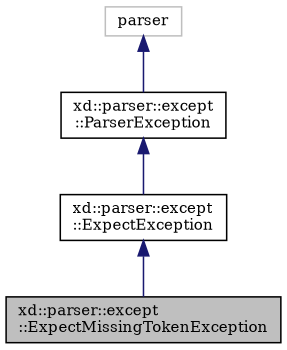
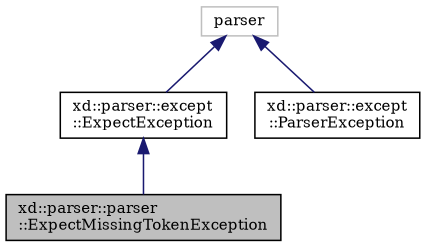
edge "xd::parser::except ::ExpectException" -> "xd::parser::except ::ParserException": now "xd::parser::except ::ExpectException" -> "parser"
node "xd::parser::except ::ExpectMissingTokenException": label "xd::parser::except ::ExpectMissingTokenException" -> "xd::parser::parser ::ExpectMissingTokenException"
